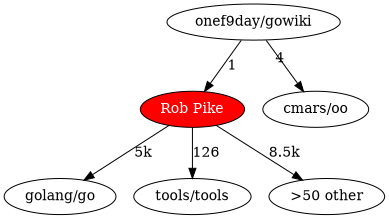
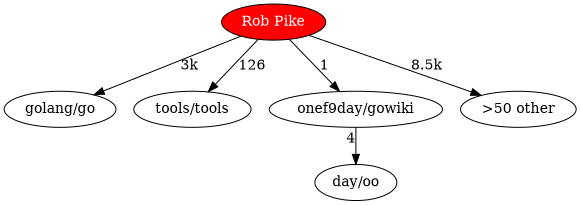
edge "onef9day/gowiki" -> "Rob Pike": reversed
node "cmars/oo": label "cmars/oo" -> "day/oo"
edge "Rob Pike" -> "golang/go": label "5k" -> "3k"
